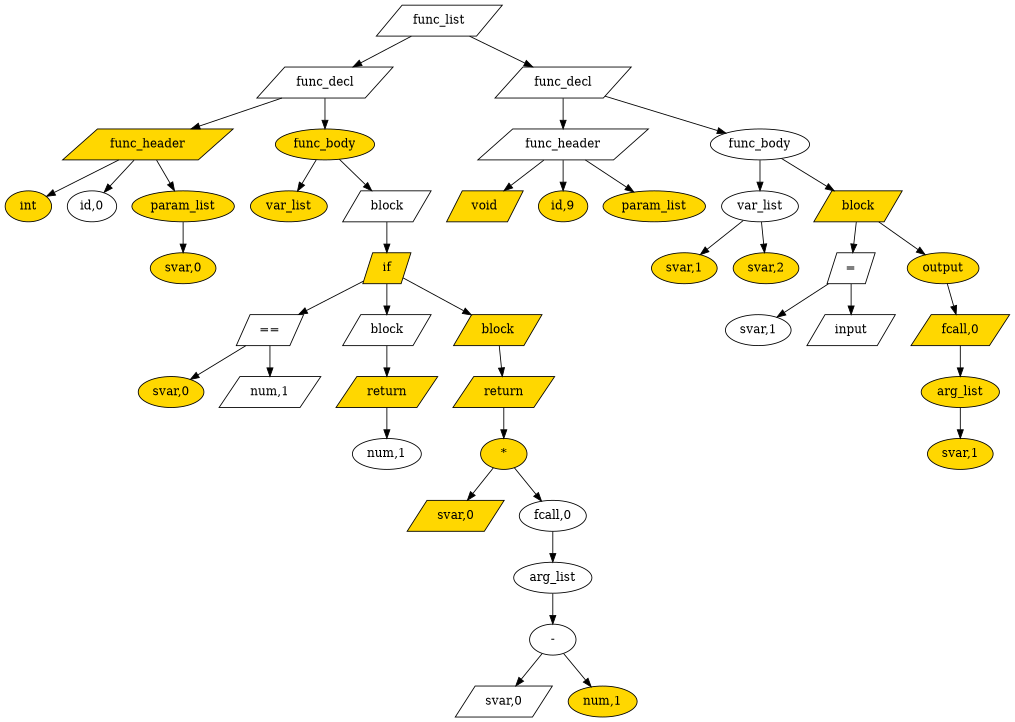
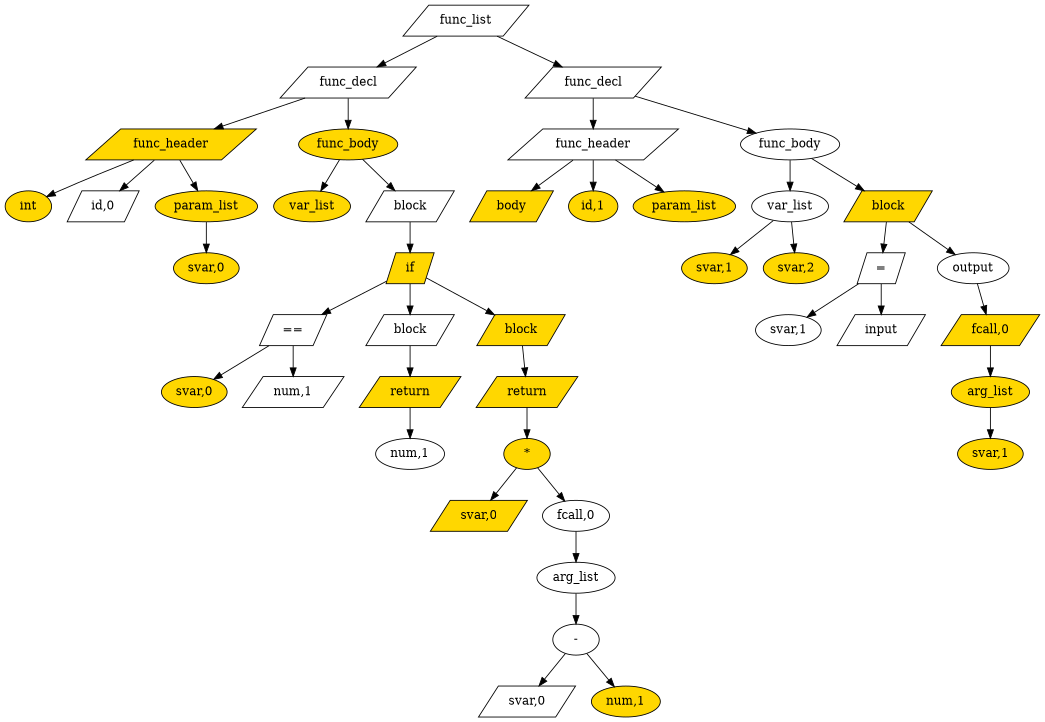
node "id,0": shape ellipse -> parallelogram
node "void": label "void" -> "body"
node "id,9": label "id,9" -> "id,1"
node "output": fillcolor gold -> white
